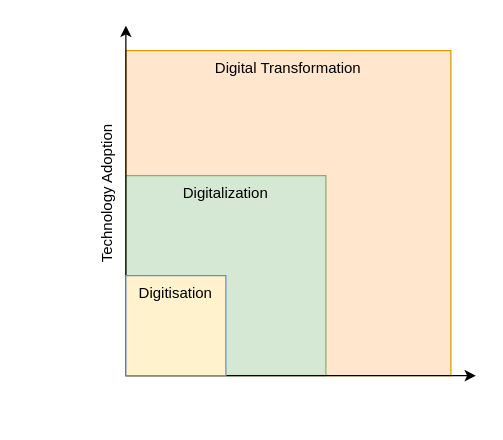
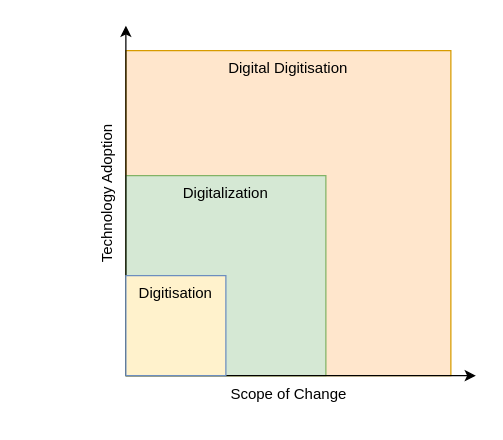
node "Digital Transformation": label "Digital Transformation" -> "Digital Digitisation"
node "Scope of Change": added
